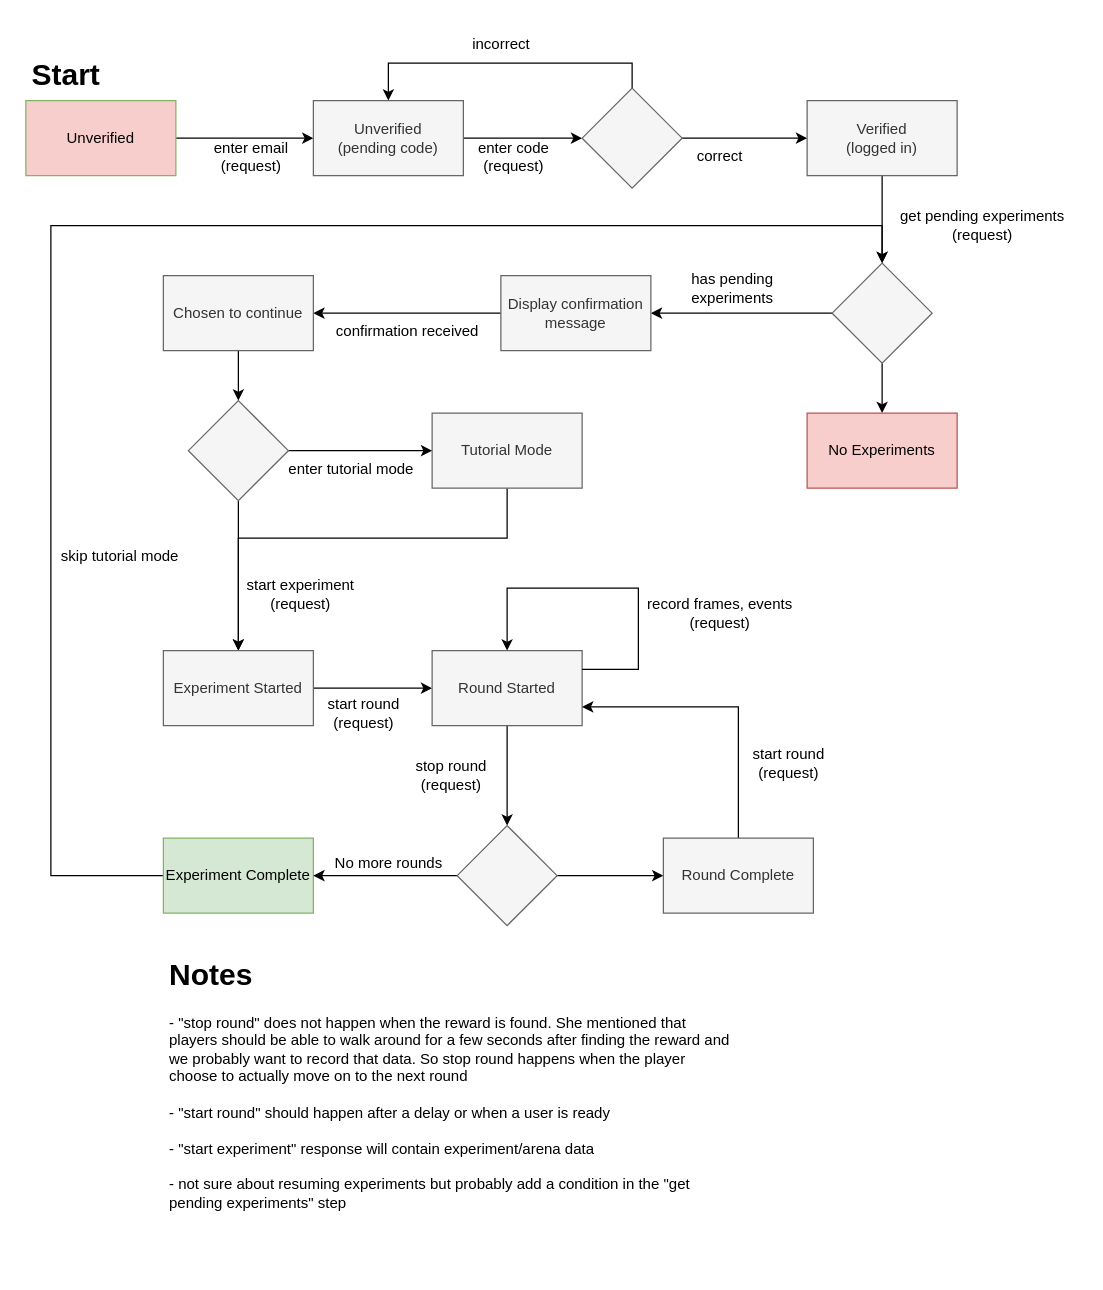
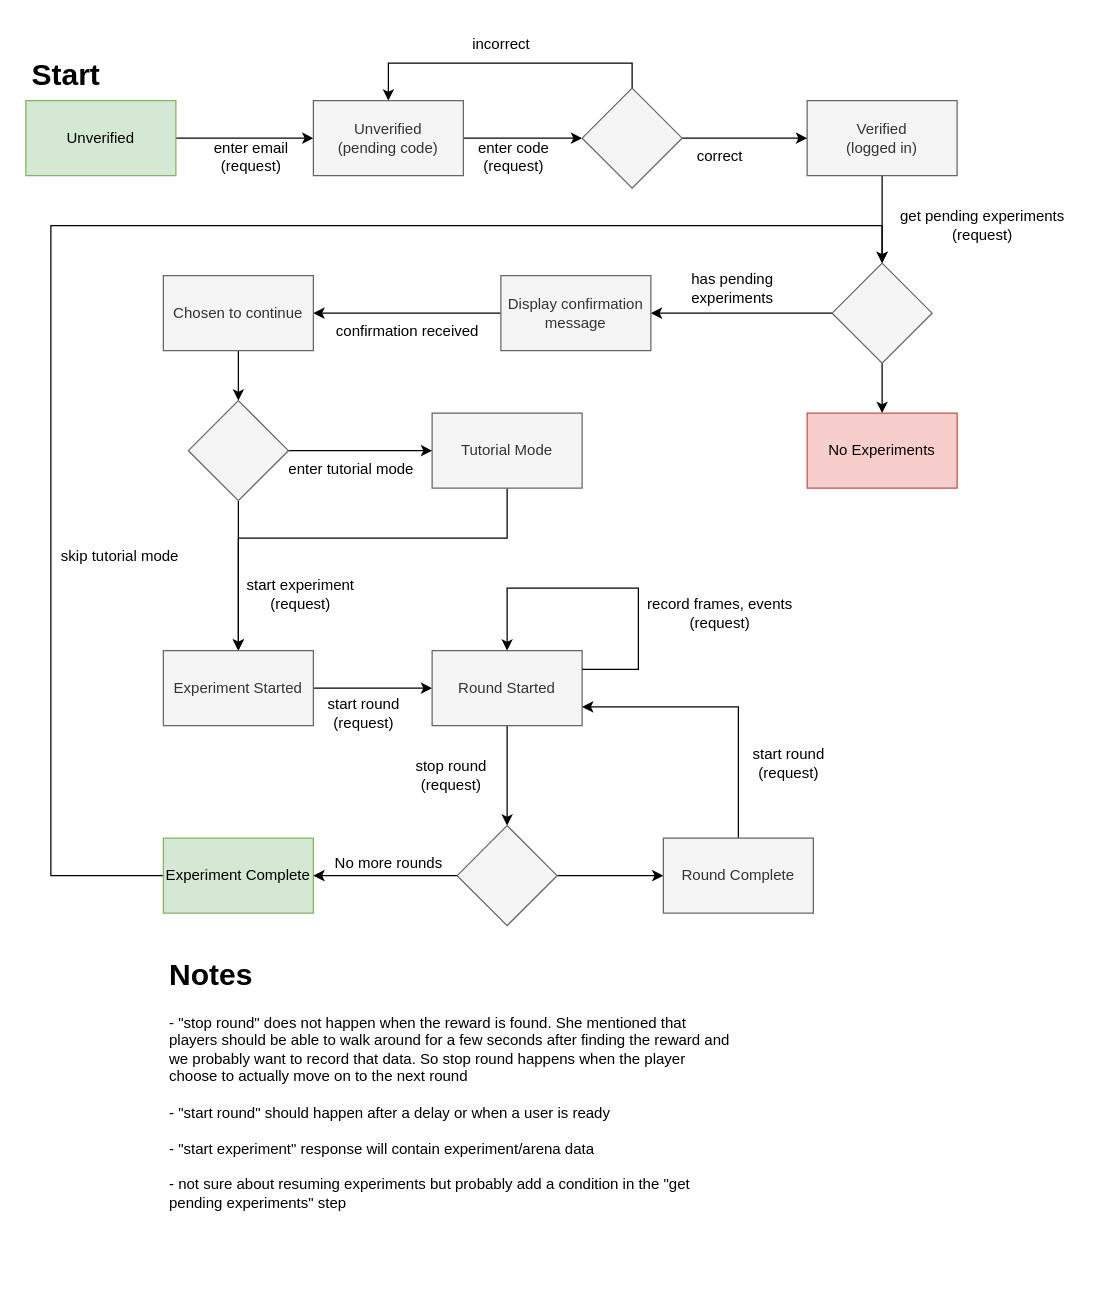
node "Unverified": fillcolor #f8cecc -> #d5e8d4
